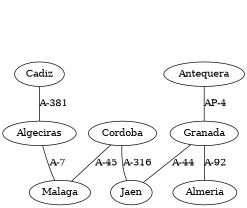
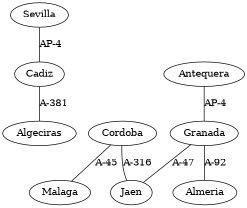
node "Sevilla": added
edge "Algeciras" -- "Malaga": removed, label "A-7"
edge "Granada" -- "Jaen": label "A-44" -> "A-47"
